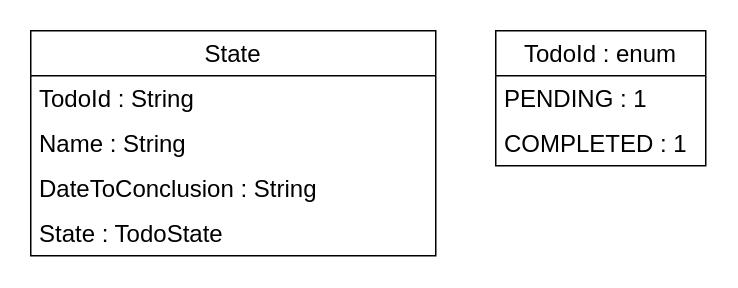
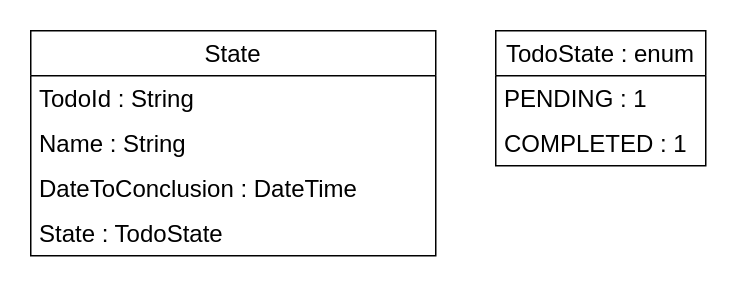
node "TodoId : enum": label "TodoId : enum" -> "TodoState : enum"
node "DateToConclusion : String": label "DateToConclusion : String" -> "DateToConclusion : DateTime"
